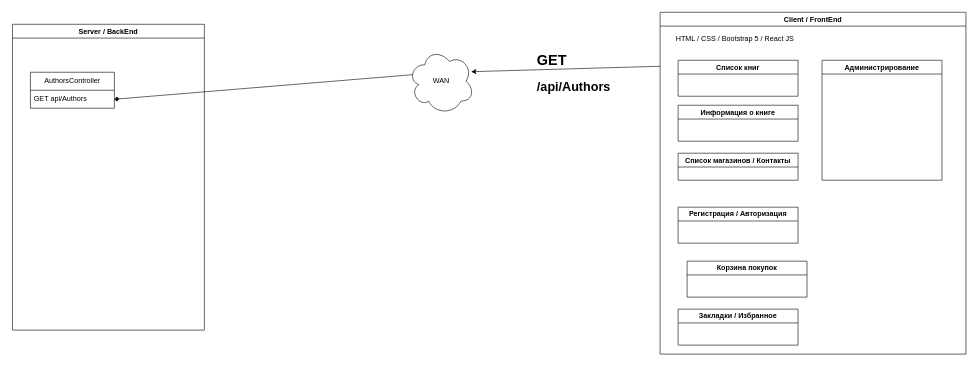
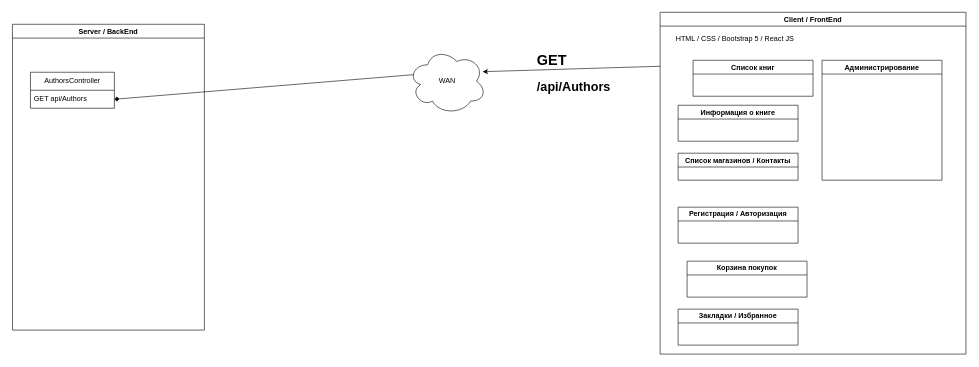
node "Список книг": moved (738, 78) -> (753, 78)
node "WAN": size 66x66 -> 78x66
